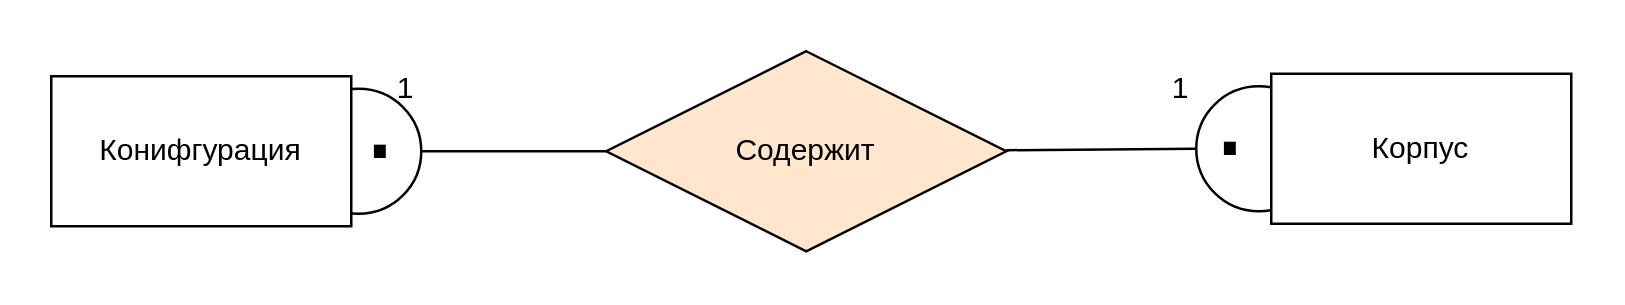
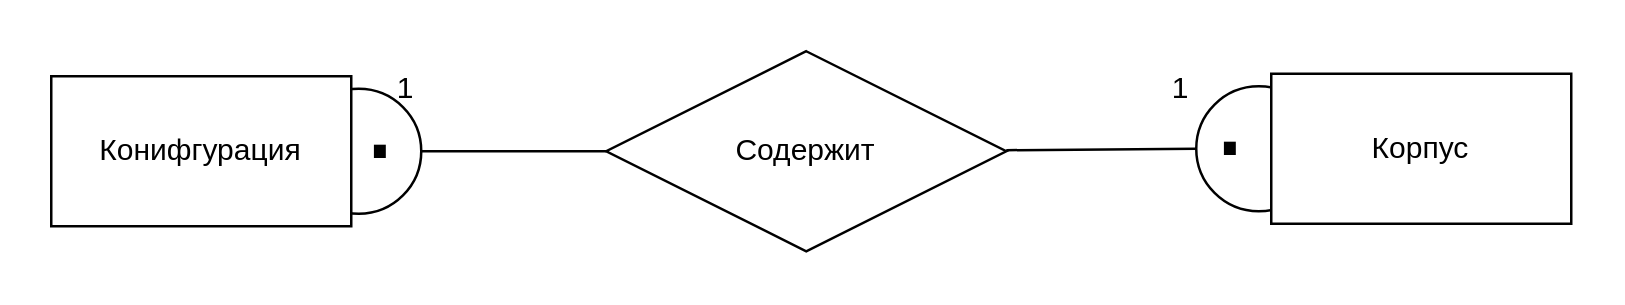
node "Содержит": fillcolor #ffe6cc -> #ffffff
